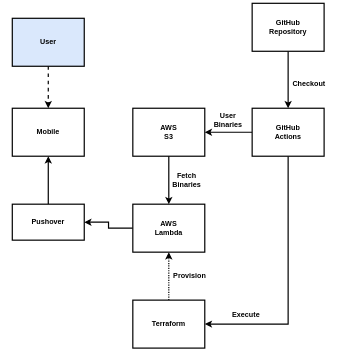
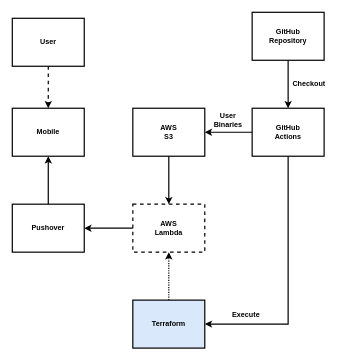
node "GitHub Repository": moved (288, 27) -> (288, 36)
node "User": fillcolor #dae8fc -> #ffffff
node "Fetch Binaries": removed
node "Pushover": size 72x36 -> 72x48
node "AWS Lambda": style solid -> dashed
node "Provision": removed
node "Terraform": fillcolor #ffffff -> #dae8fc
